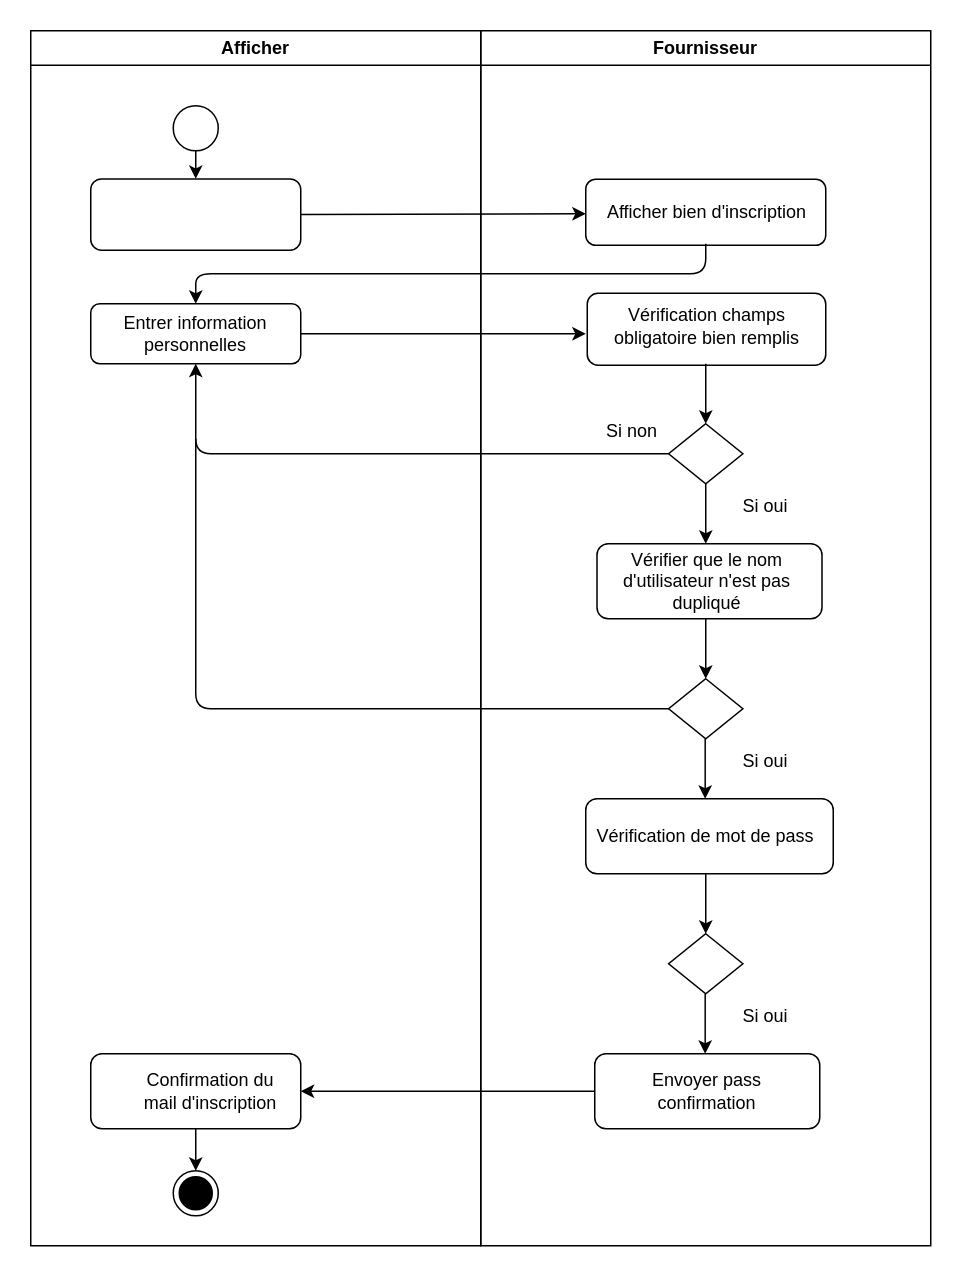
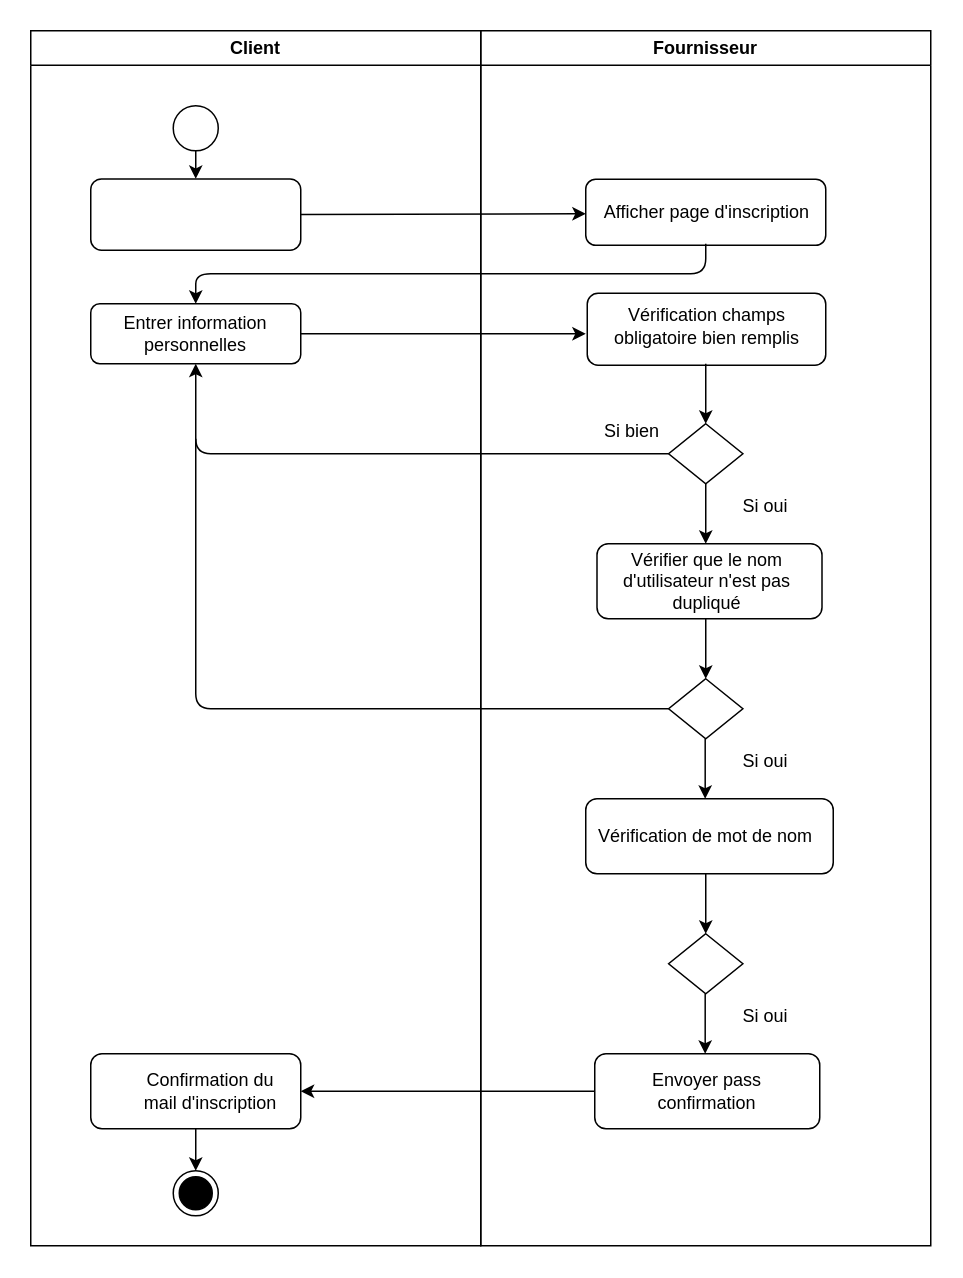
node "Afficher": label "Afficher" -> "Client"
node "Afficher bien d'inscription": label "Afficher bien d'inscription" -> "Afficher page d'inscription"
node "Si non": label "Si non" -> "Si bien"
node "Vérification de mot de pass": label "Vérification de mot de pass" -> "Vérification de mot de nom"
